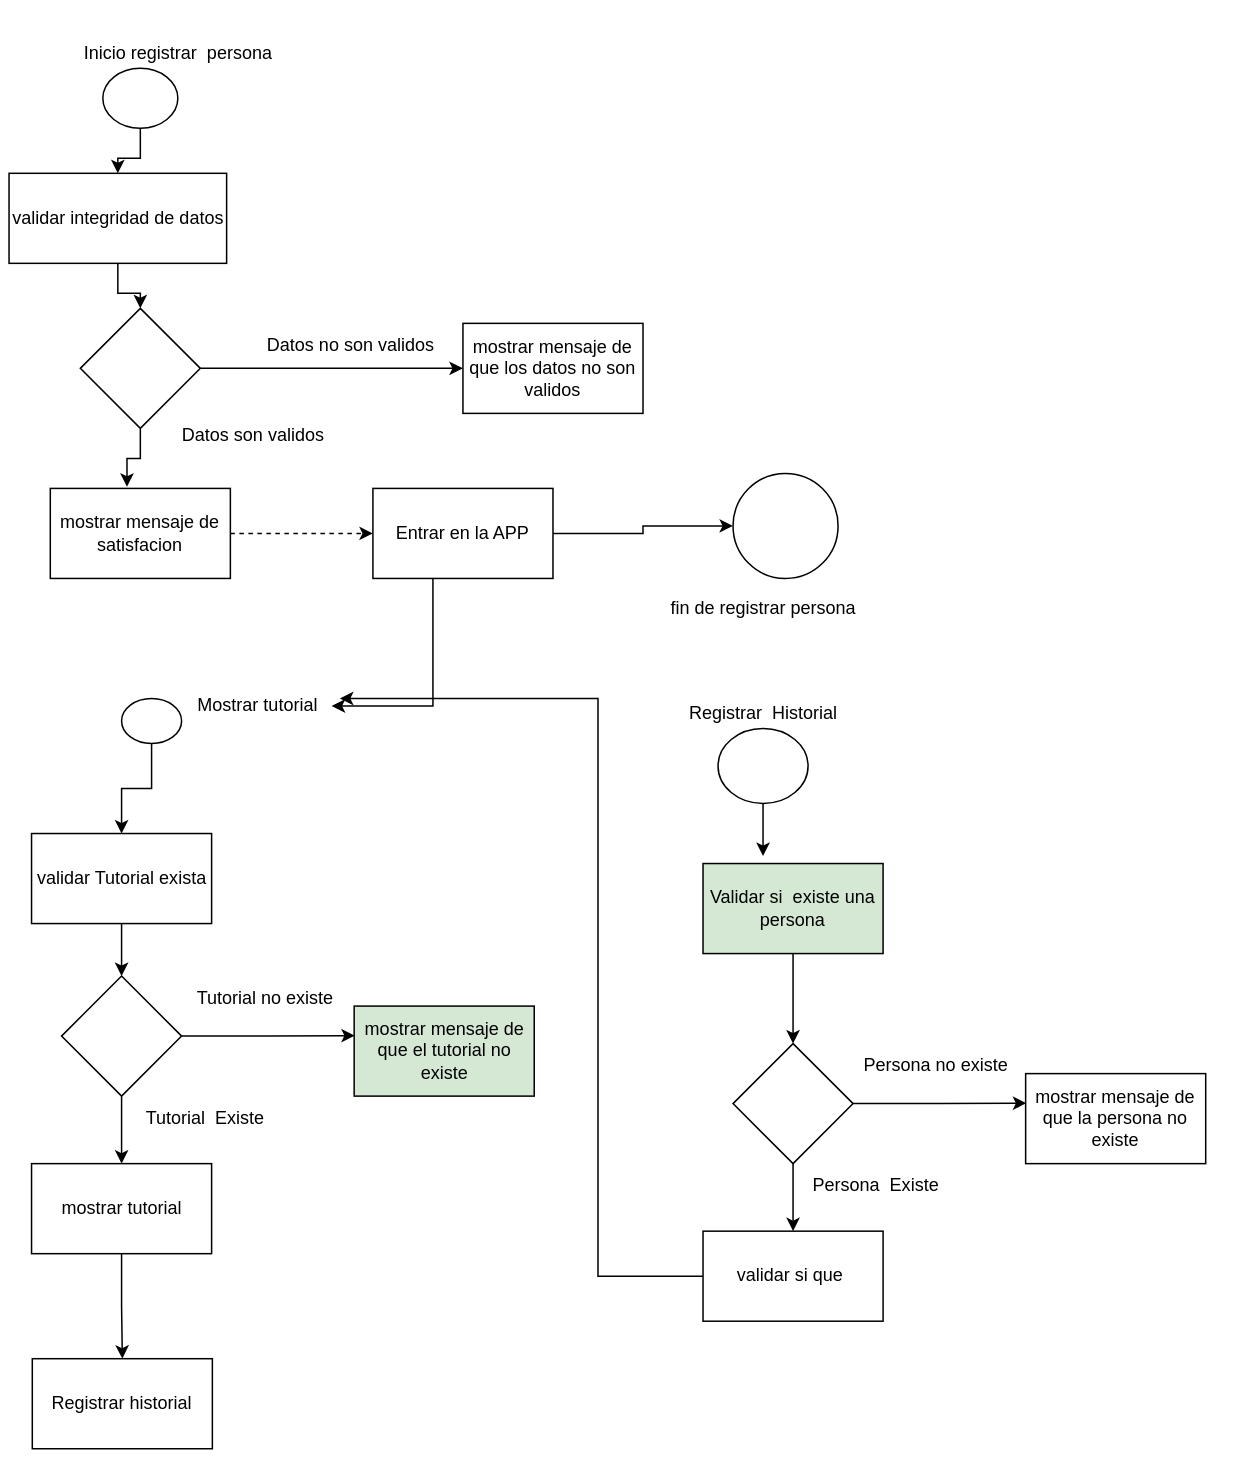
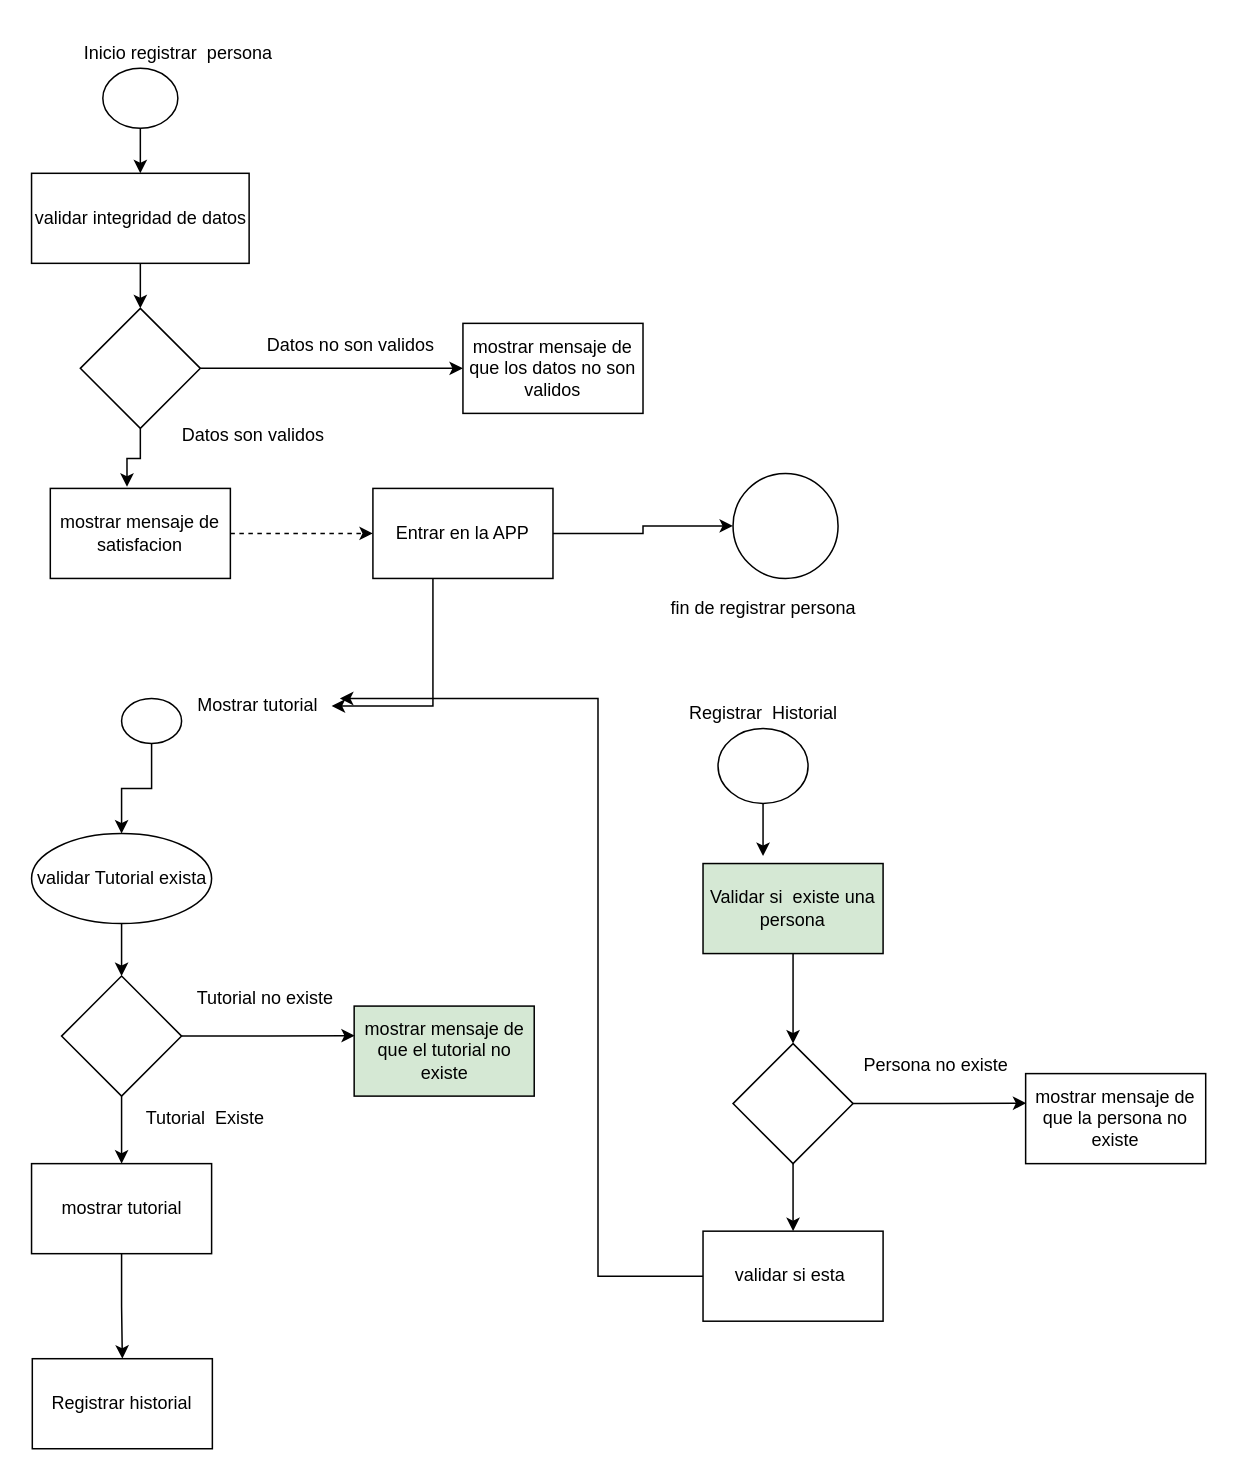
node "validar integridad de datos": moved (118, 218) -> (140, 218)
node "validar Tutorial exista": shape rectangle -> ellipse
node "Persona Existe": removed
node "validar si que": label "validar si que" -> "validar si esta"
